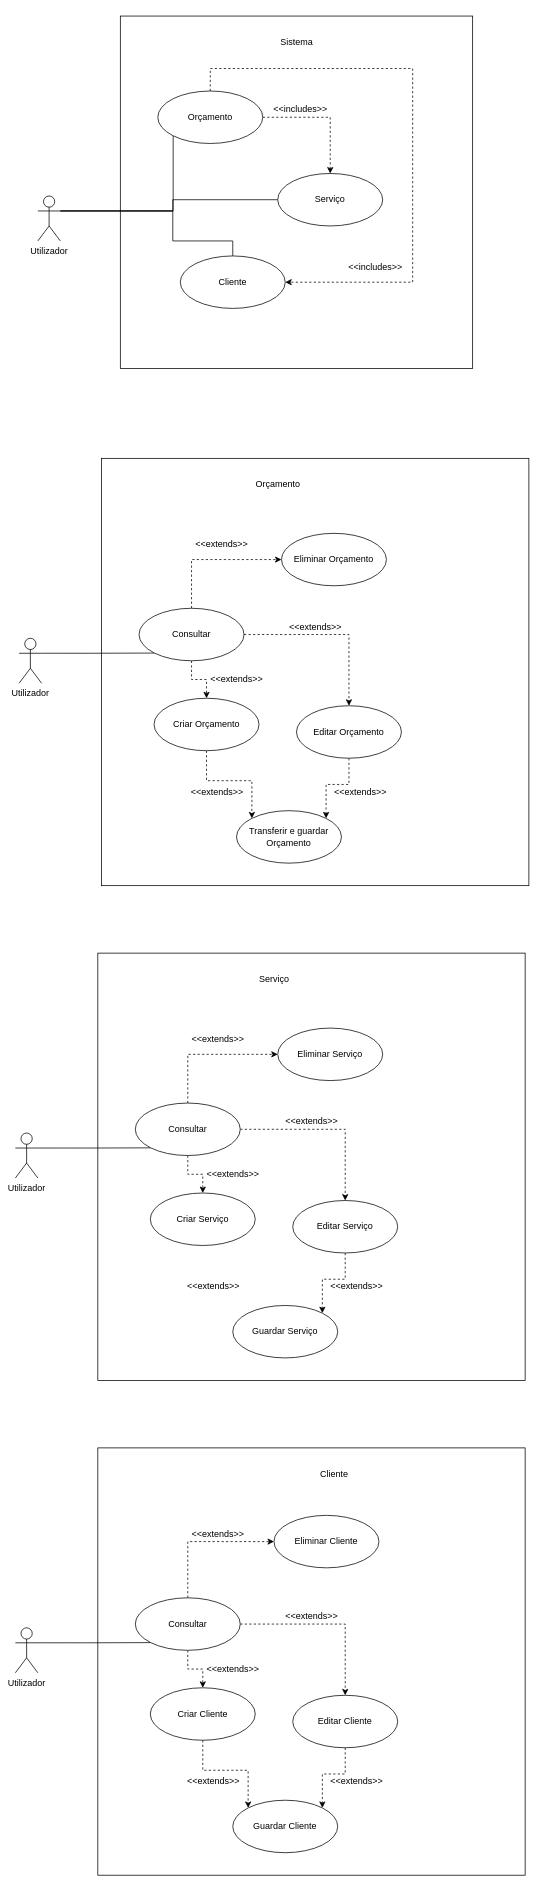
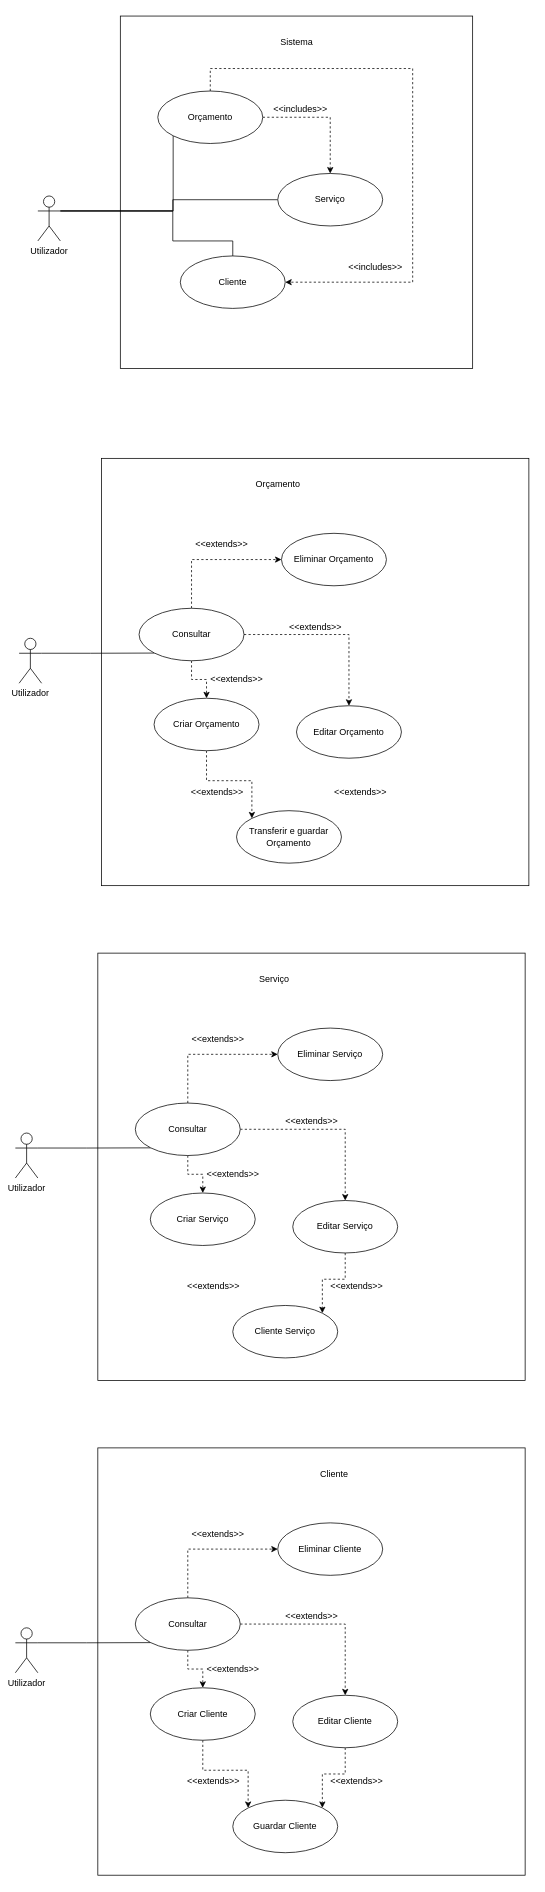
edge "Editar Orçamento" -> "Transferir e guardar Orçamento": removed
node "Guardar Serviço": label "Guardar Serviço" -> "Cliente Serviço"
node "Eliminar Cliente": moved (327, 1542) -> (330, 1549)
